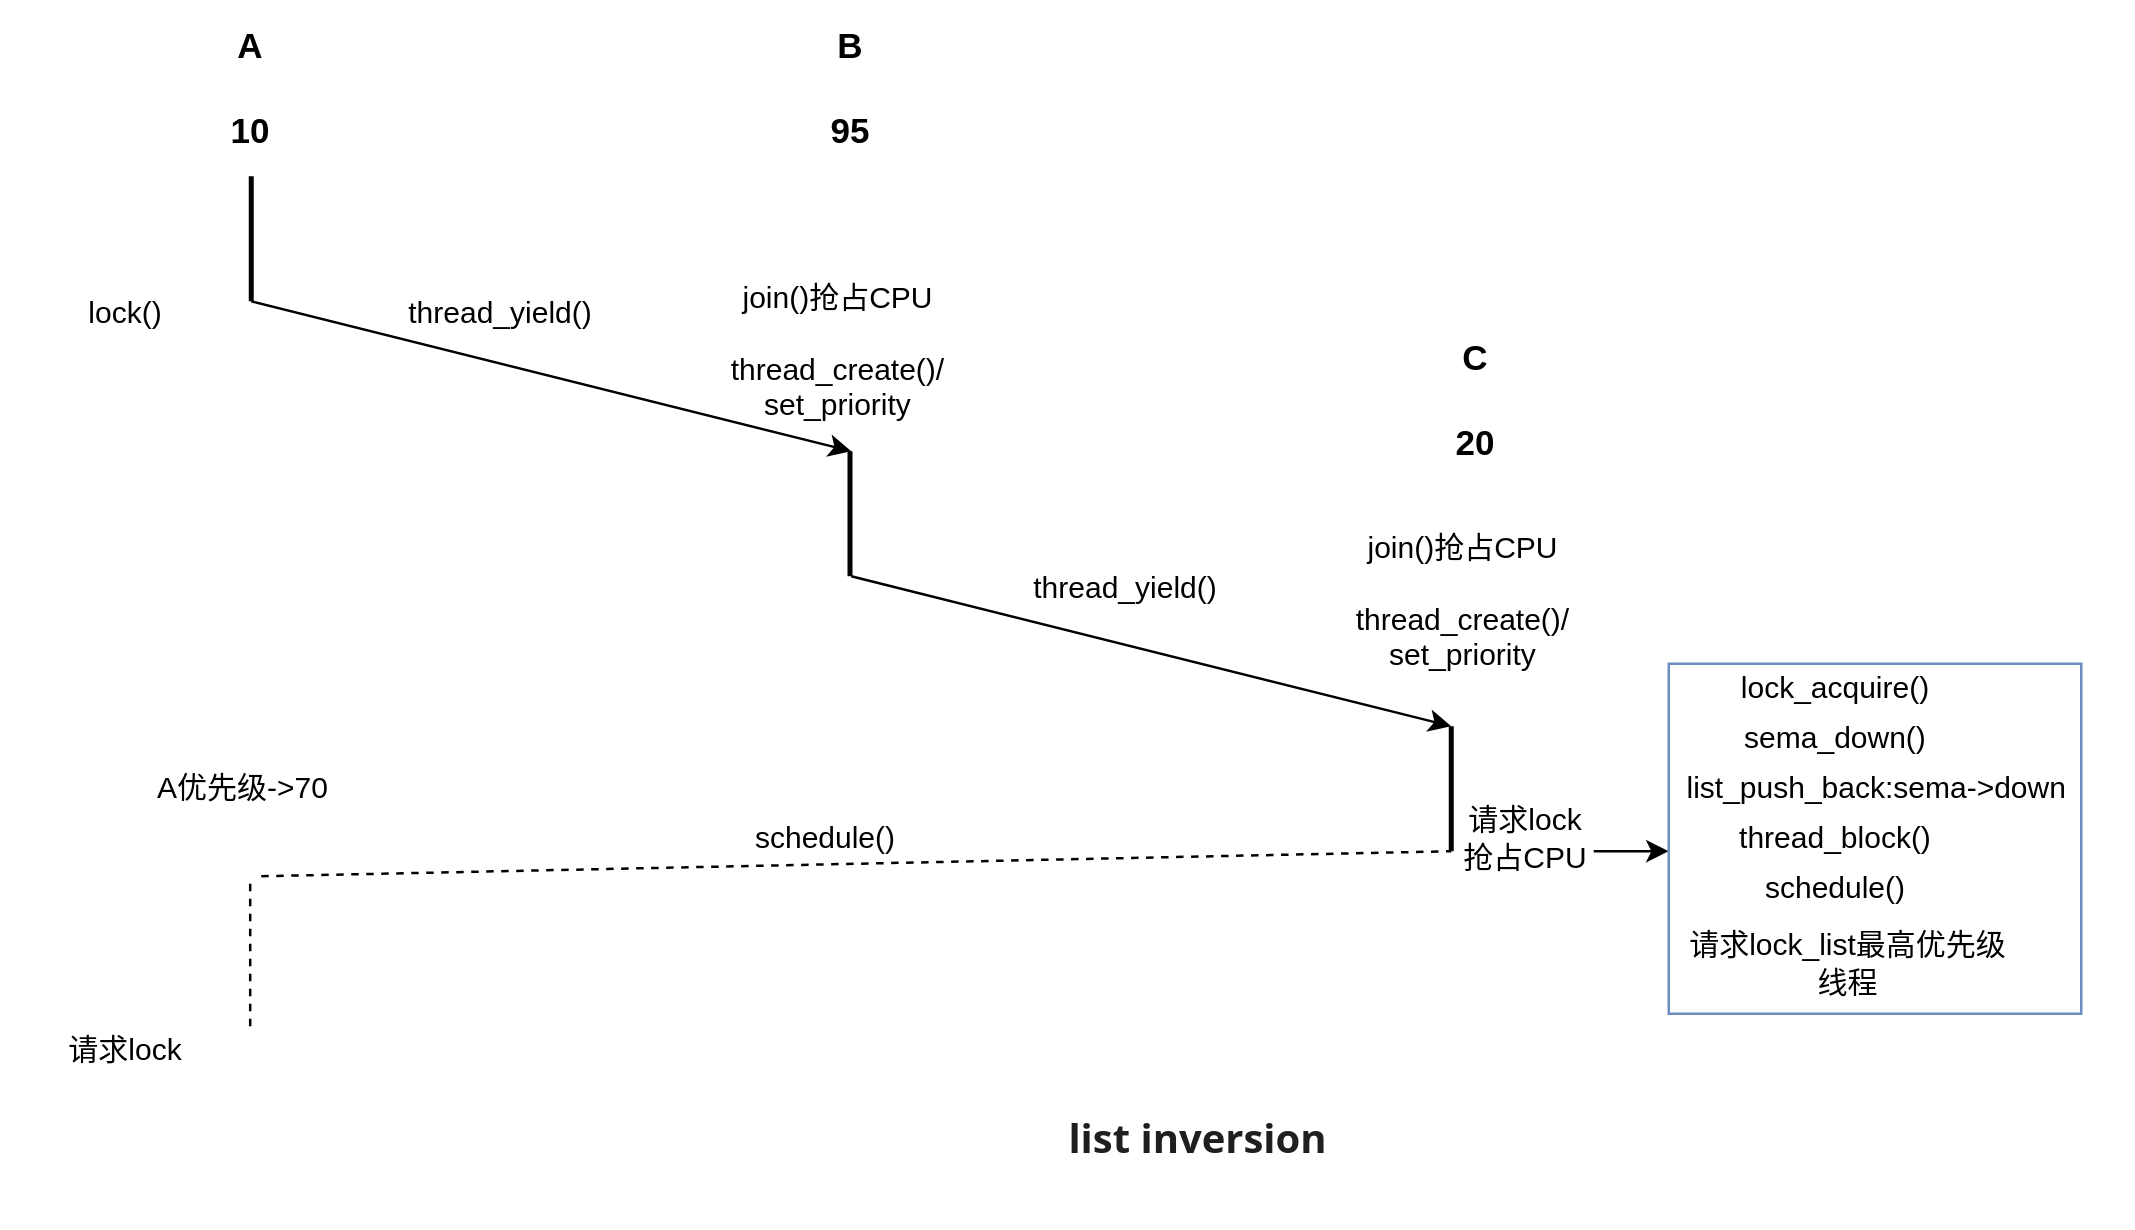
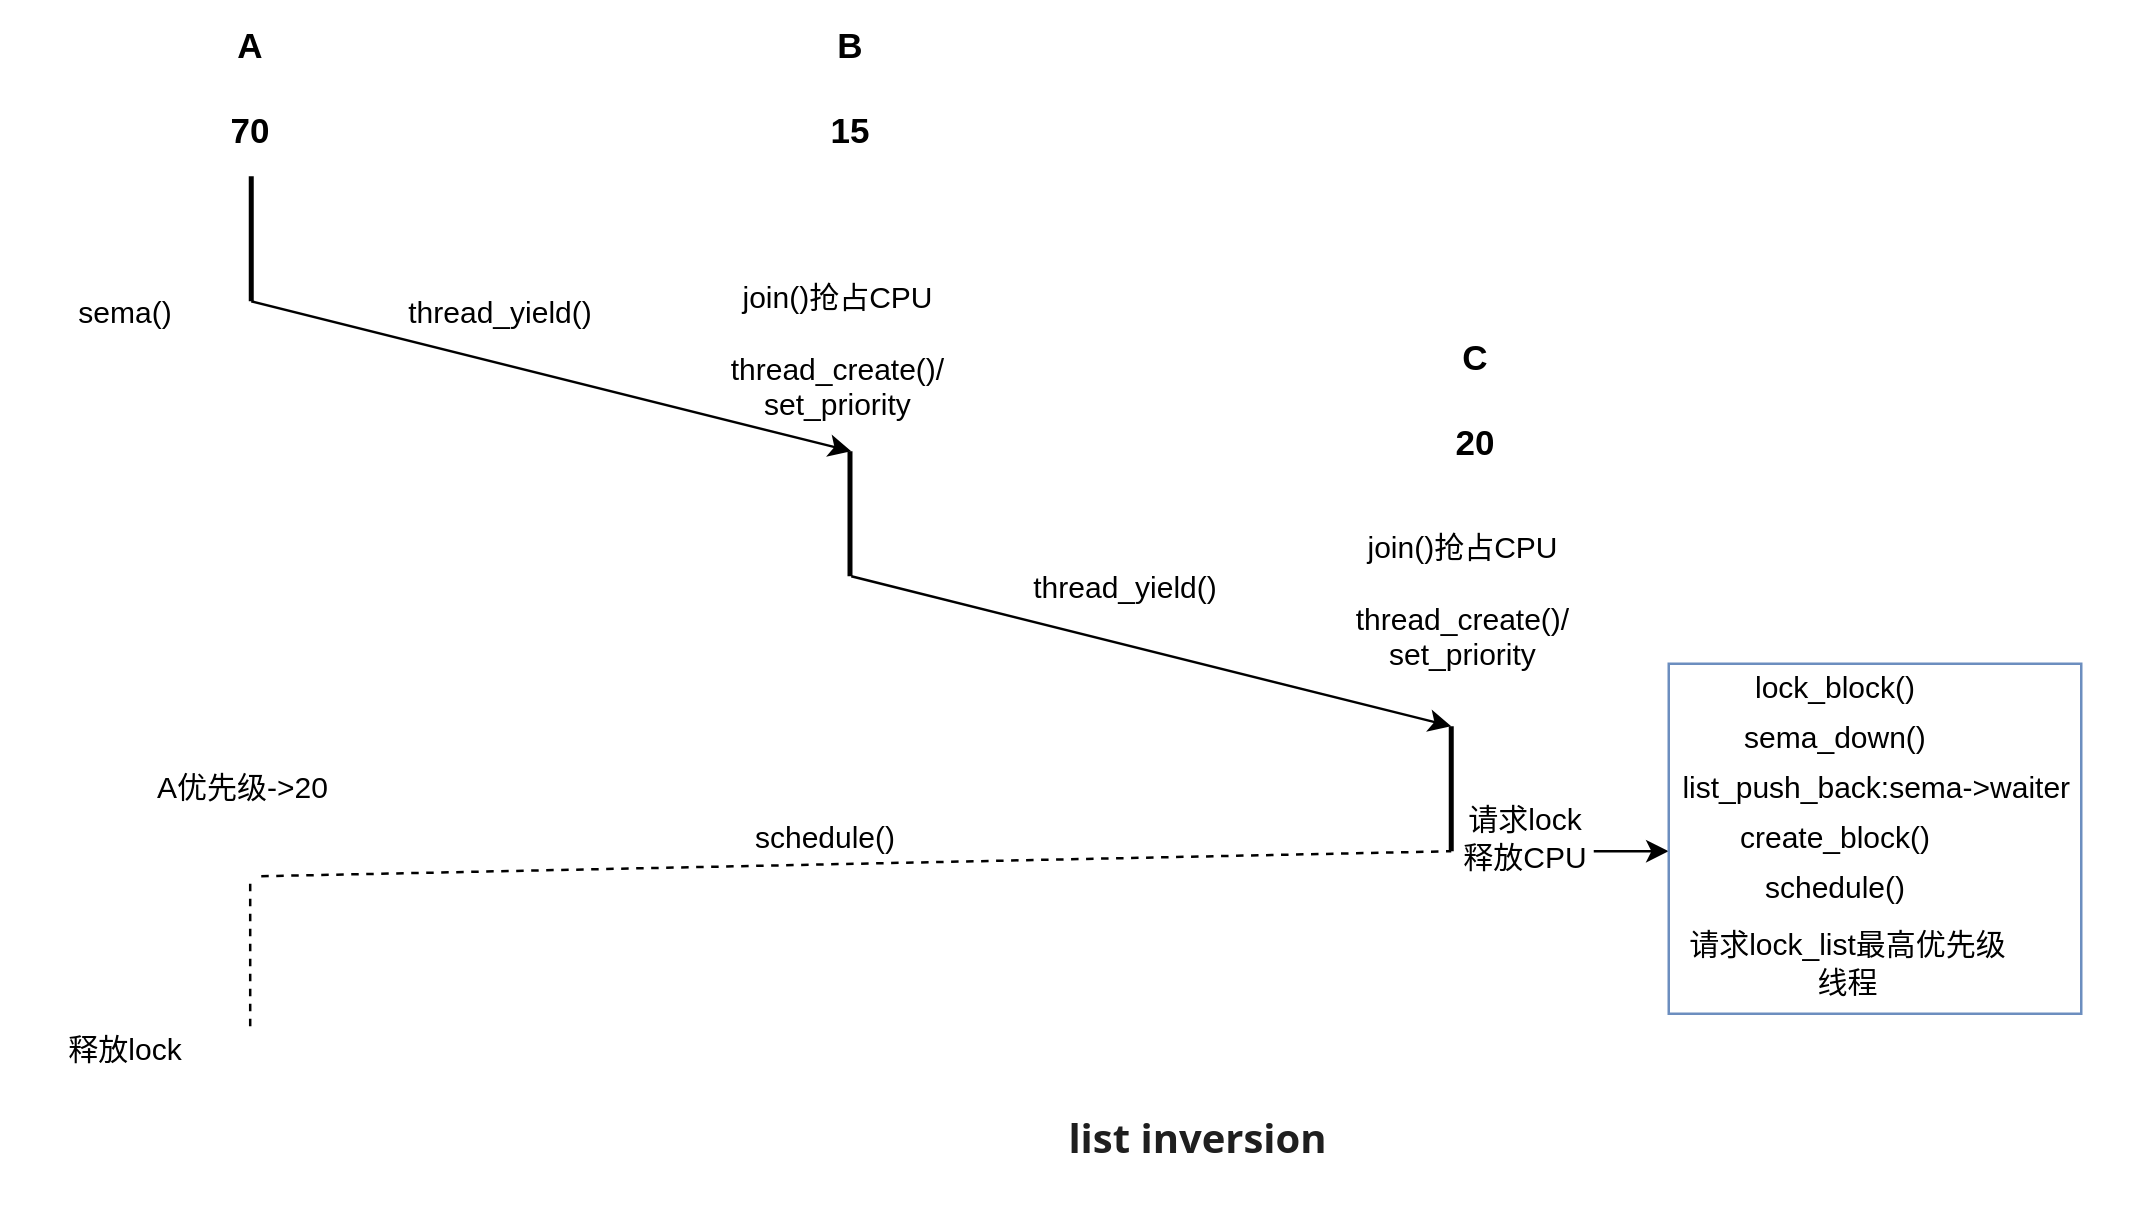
node "A 10": label "A 10" -> "A 70"
node "B 95": label "B 95" -> "B 15"
node "lock()": label "lock()" -> "sema()"
node "lock_acquire()": label "lock_acquire()" -> "lock_block()"
node "A优先级->70": label "A优先级->70" -> "A优先级->20"
node "list_push_back:sema->down": label "list_push_back:sema->down" -> "list_push_back:sema->waiter"
node "请求lock 抢占CPU": label "请求lock 抢占CPU" -> "请求lock 释放CPU"
node "thread_block()": label "thread_block()" -> "create_block()"
node "请求lock": label "请求lock" -> "释放lock"
